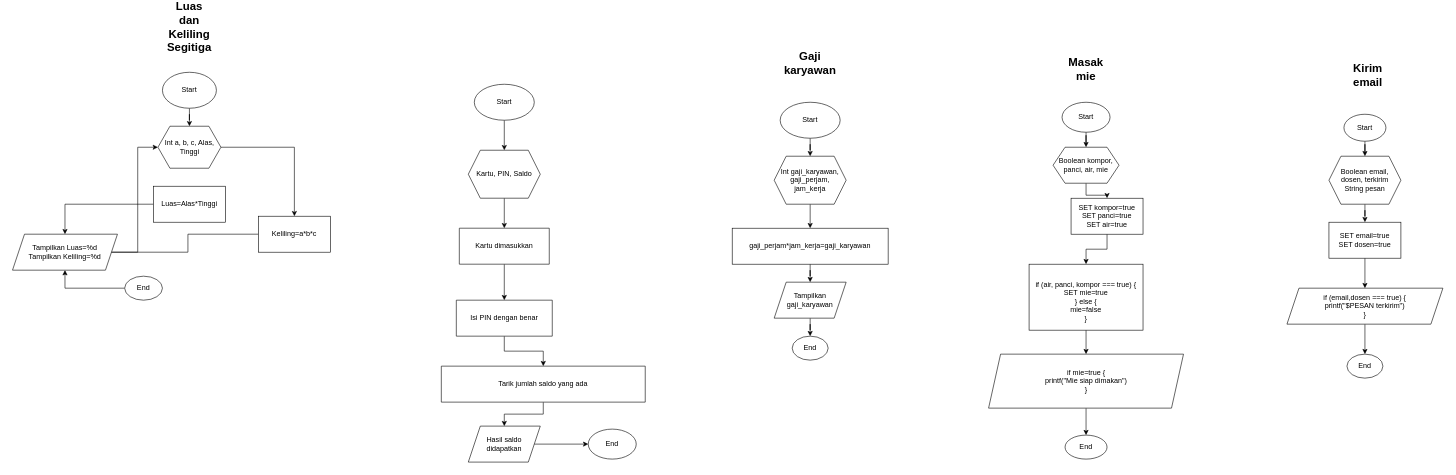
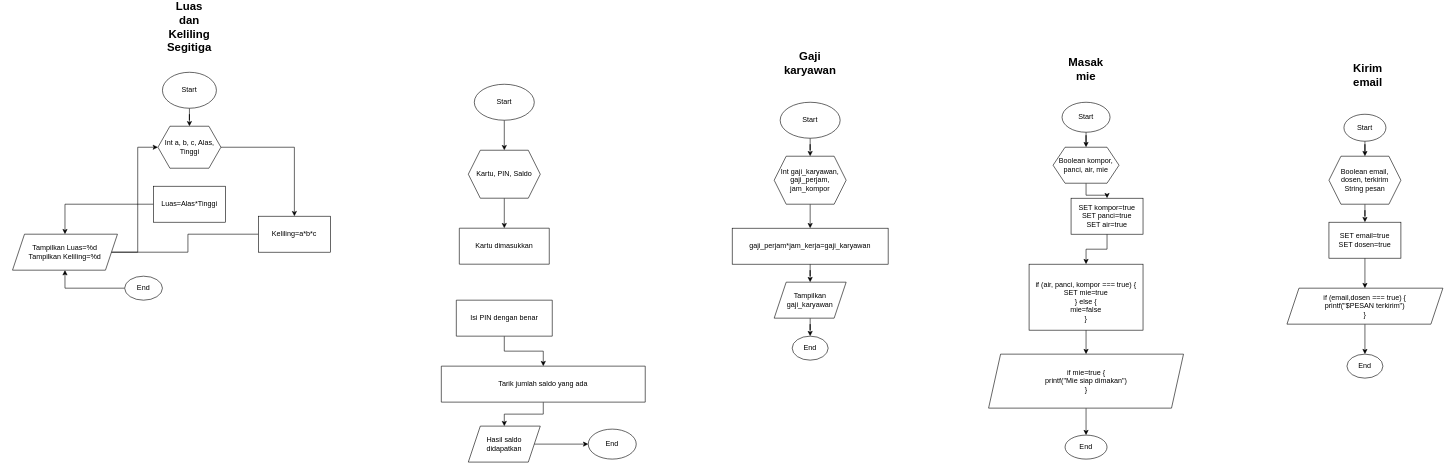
node "Int gaji_karyawan, gaji_perjam, jam_kerja": label "Int gaji_karyawan, gaji_perjam, jam_kerja" -> "Int gaji_karyawan, gaji_perjam, jam_kompor"
edge "Kartu dimasukkan" -> "Isi PIN dengan benar": removed
